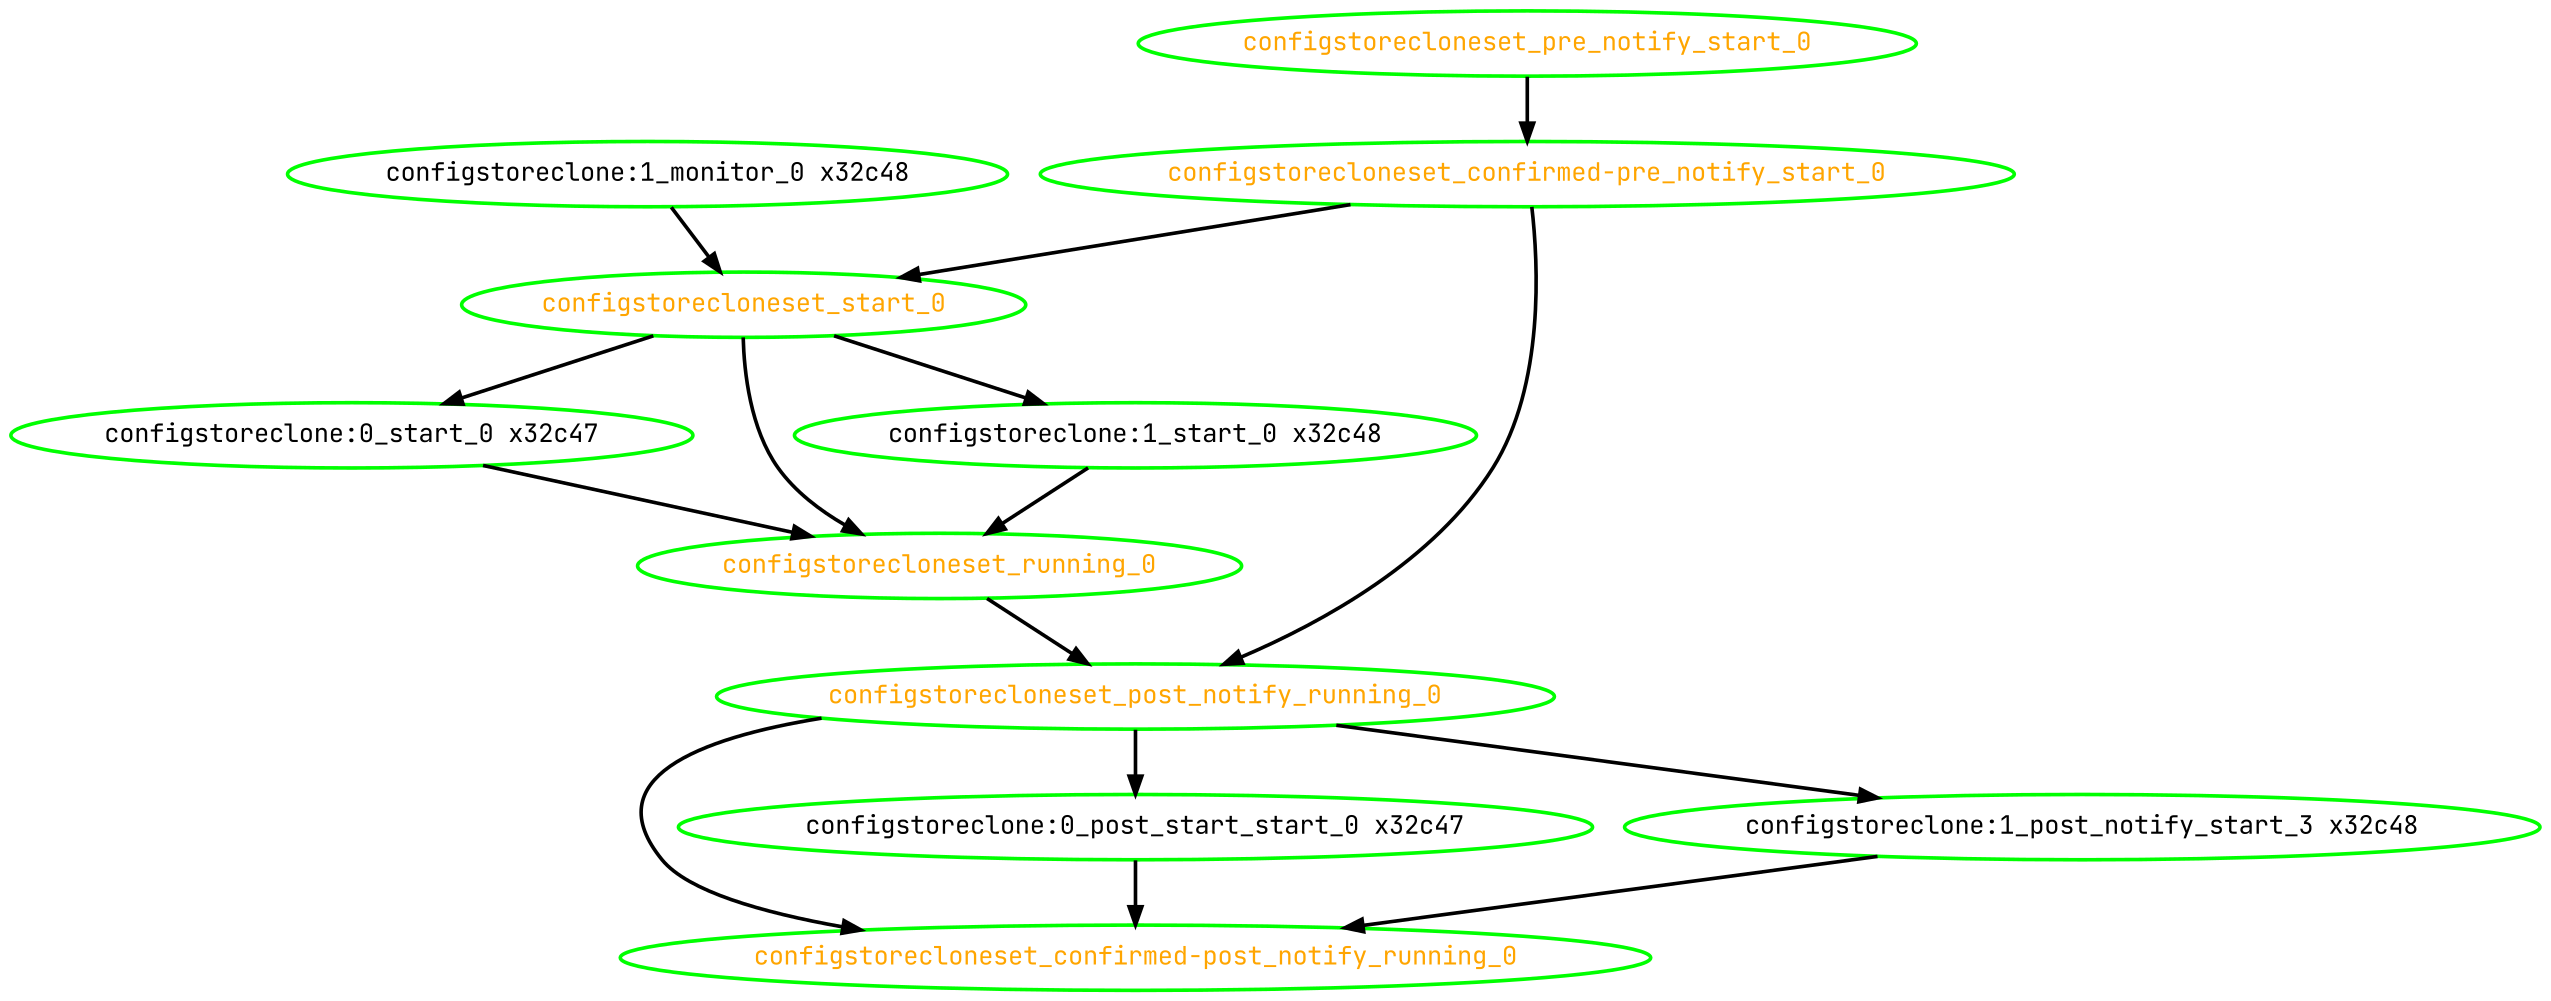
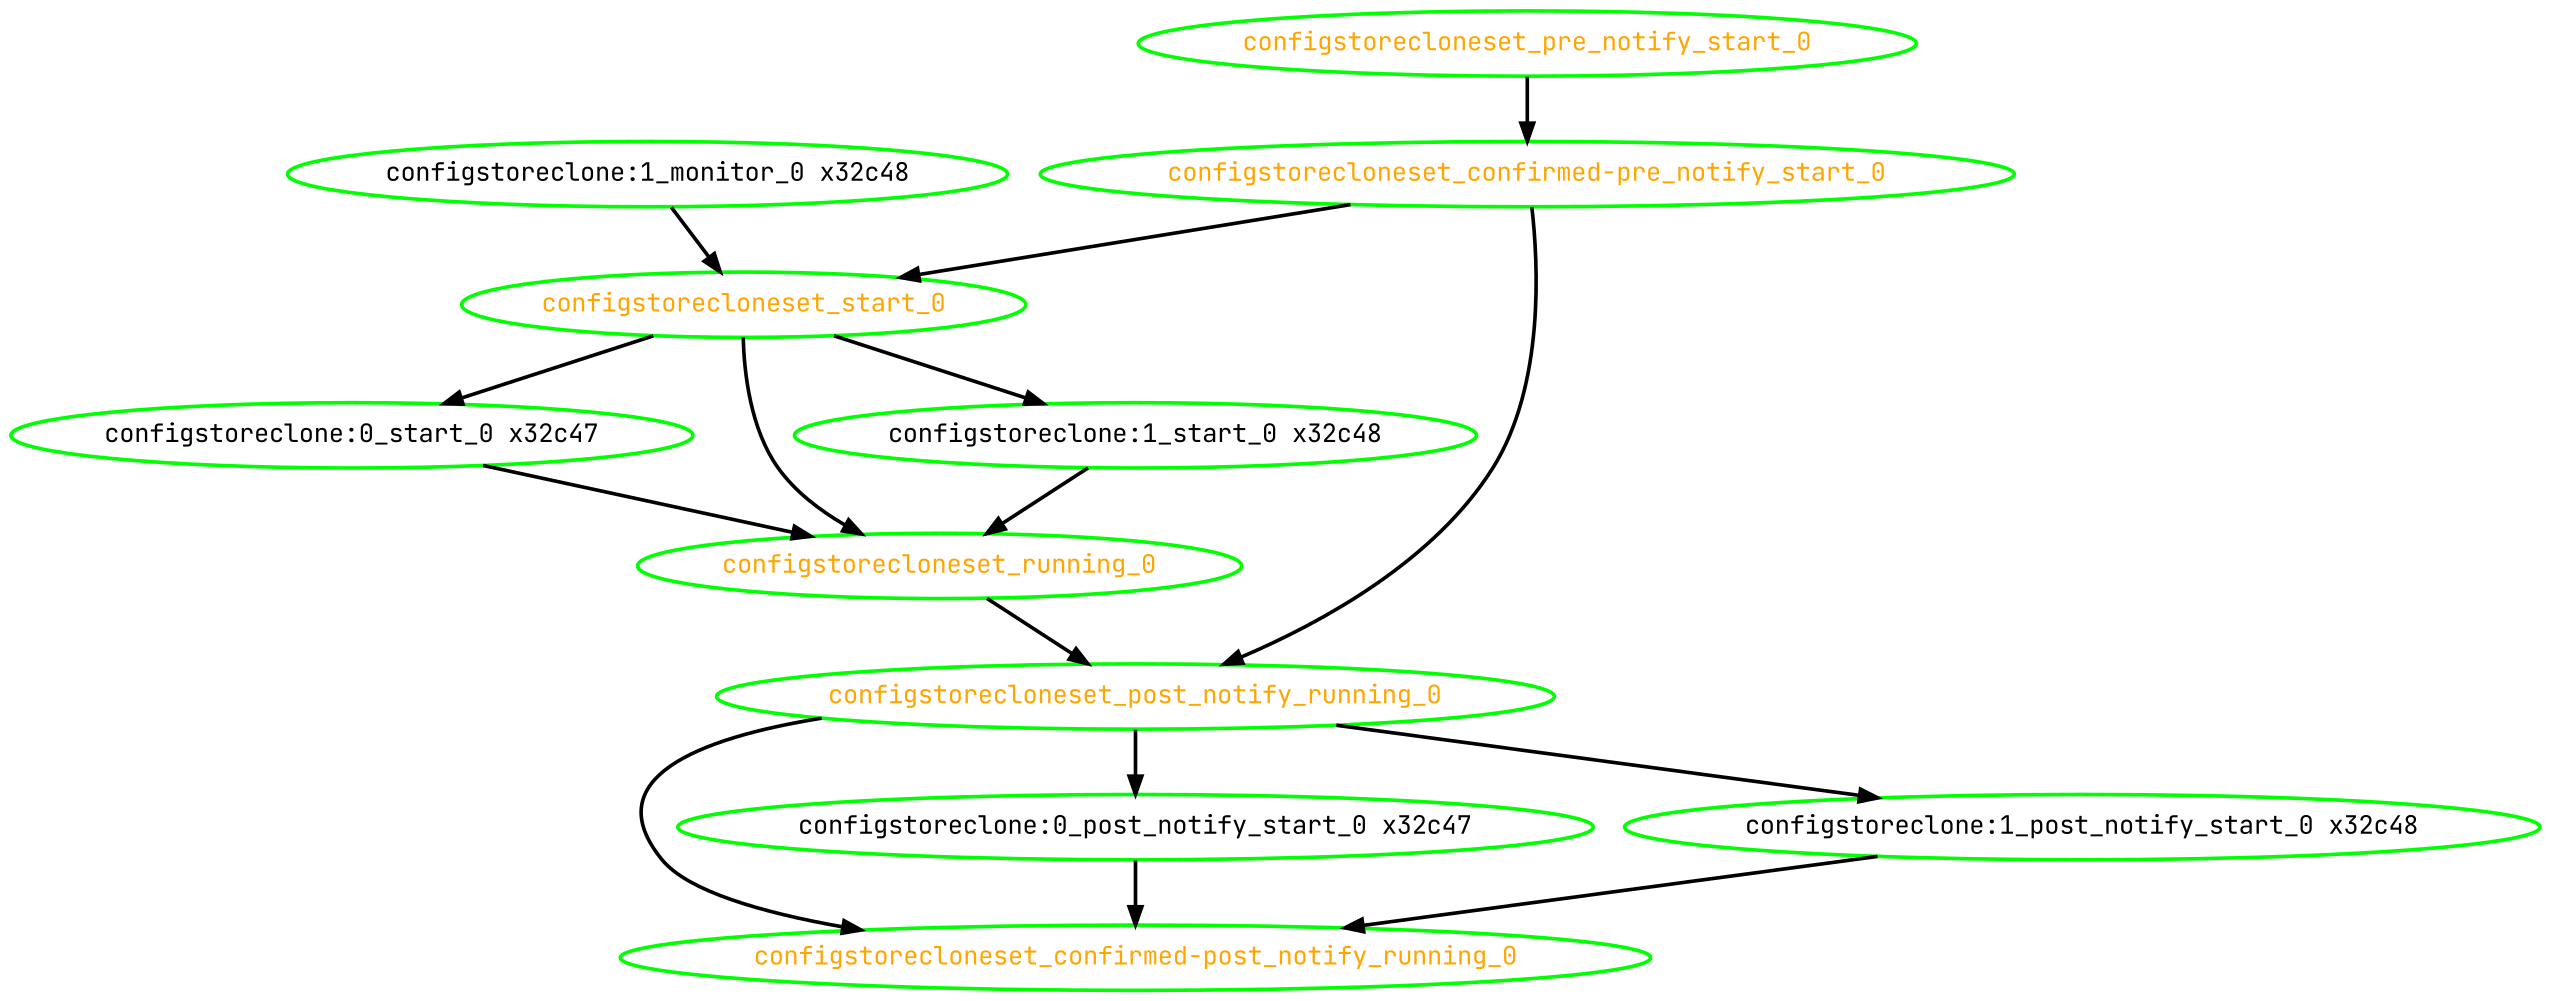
node "configstoreclone:0_post_start_start_0 x32c47": label "configstoreclone:0_post_start_start_0 x32c47" -> "configstoreclone:0_post_notify_start_0 x32c47"
node "configstoreclone:1_post_notify_start_3 x32c48": label "configstoreclone:1_post_notify_start_3 x32c48" -> "configstoreclone:1_post_notify_start_0 x32c48"
